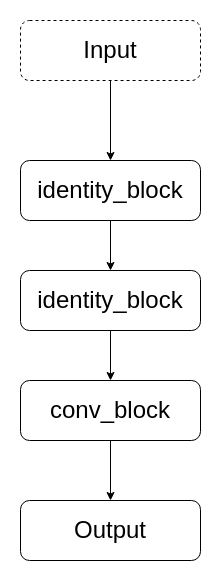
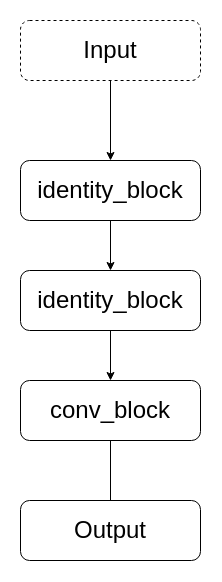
edge "conv_block" -> "Output": arrowhead classic -> none
